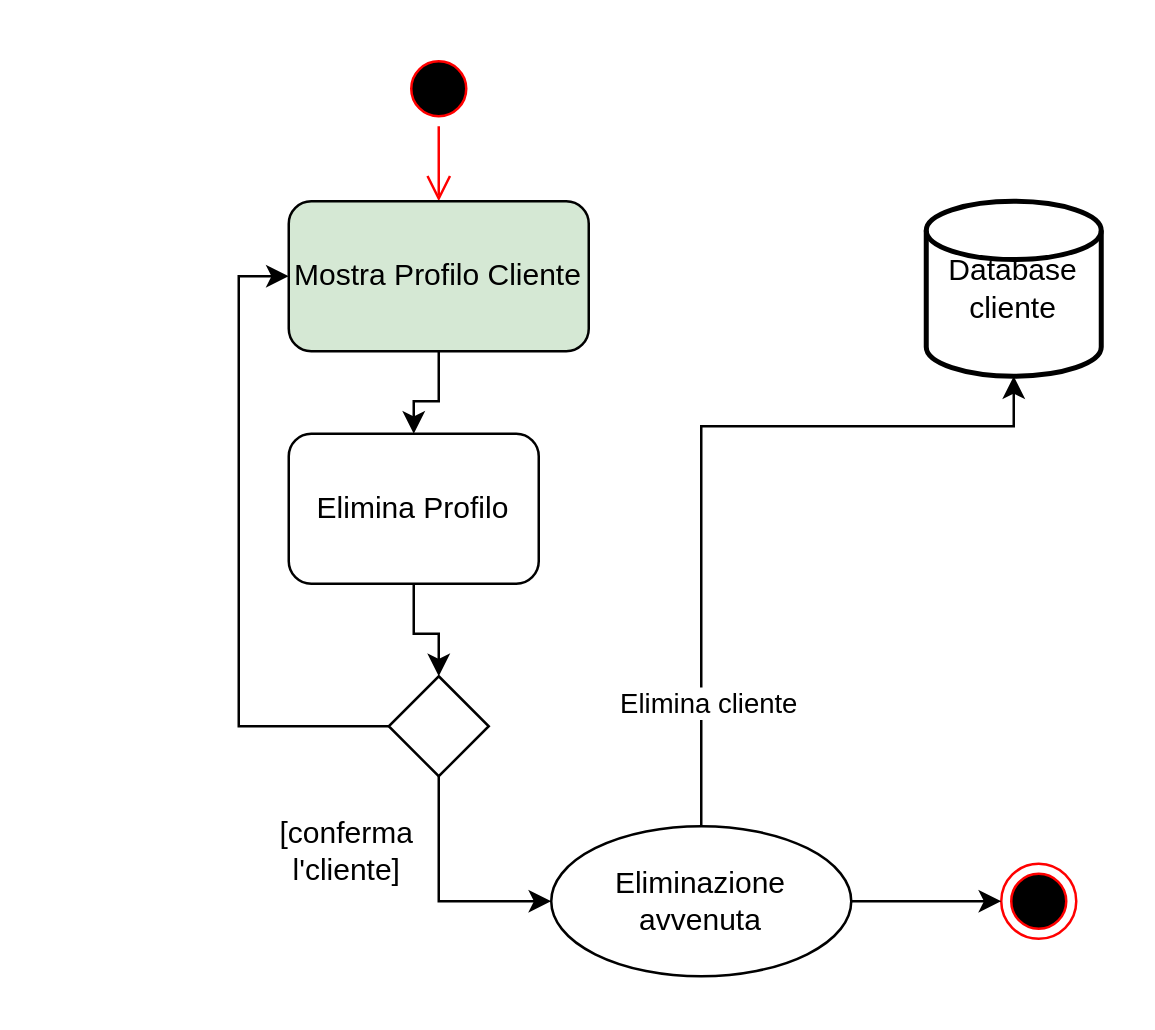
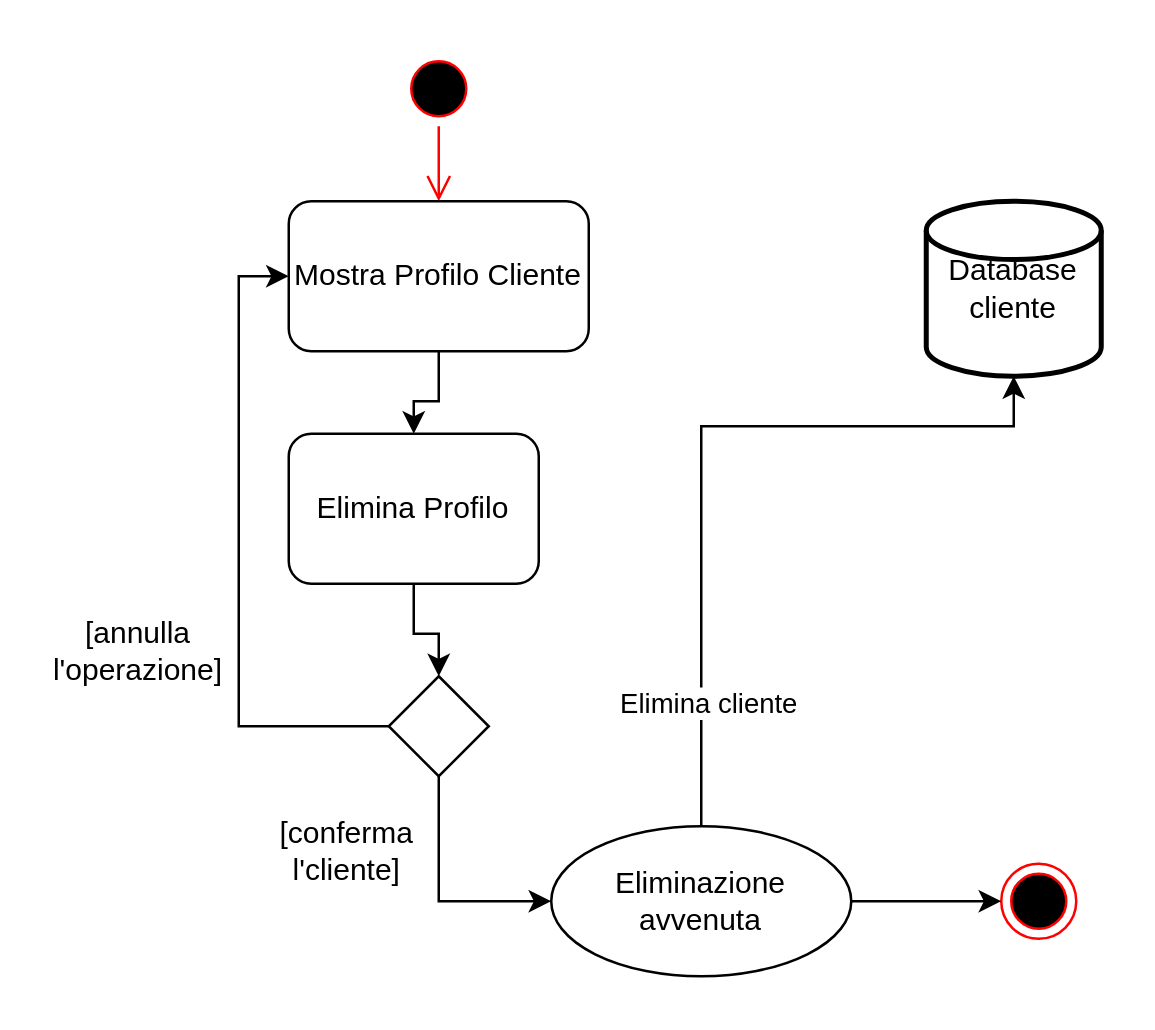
node "Mostra Profilo Cliente": fillcolor #d5e8d4 -> #ffffff
node "[annulla l'operazione]": added
